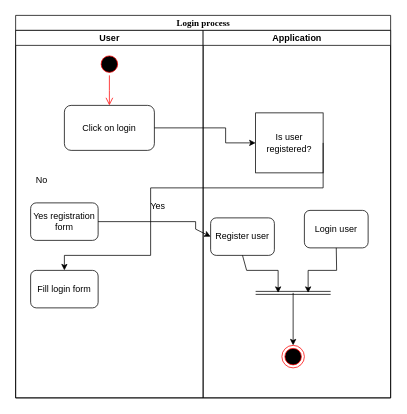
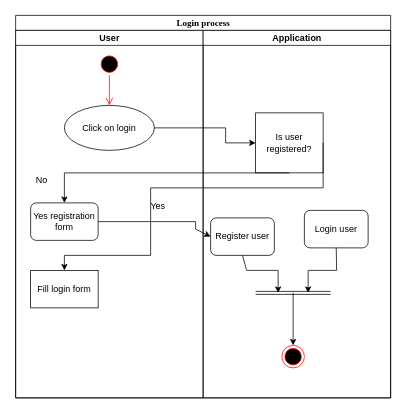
node "Click on login": shape rounded rectangle -> ellipse
edge "Is user registered?" -> "Yes registration form": added
node "Fill login form": shape rounded rectangle -> rectangle
